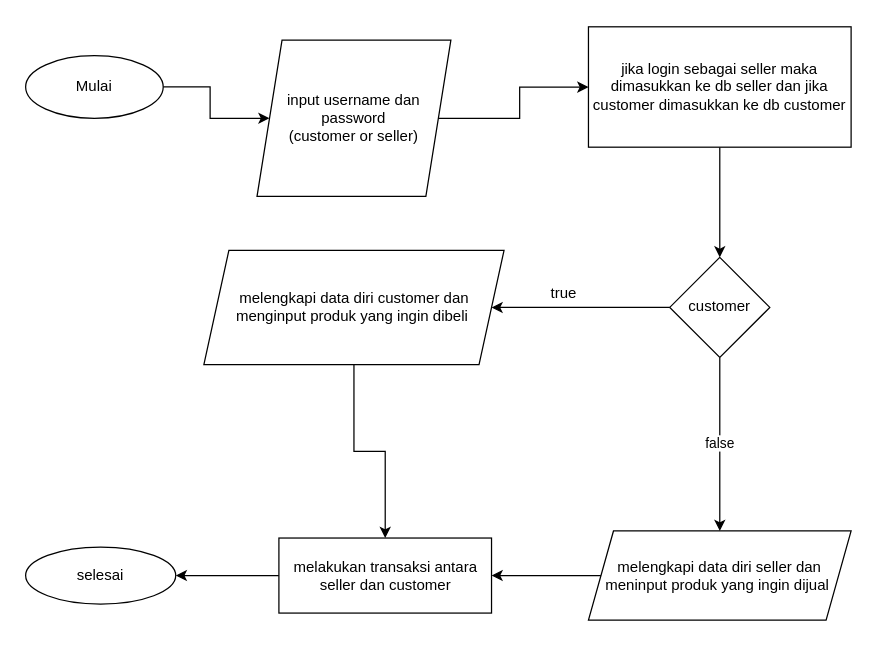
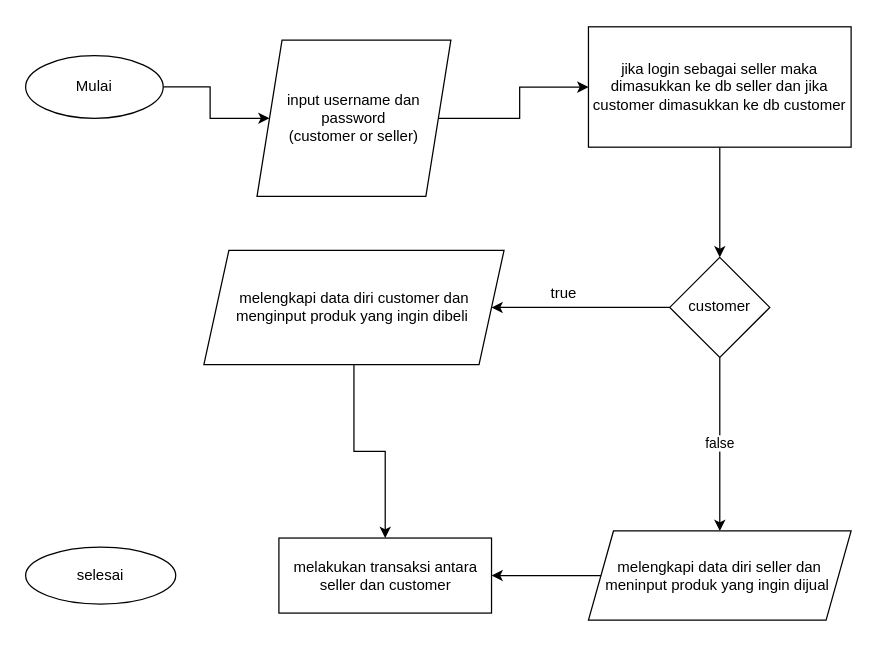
edge "melakukan transaksi antara seller dan customer" -> "selesai": removed
